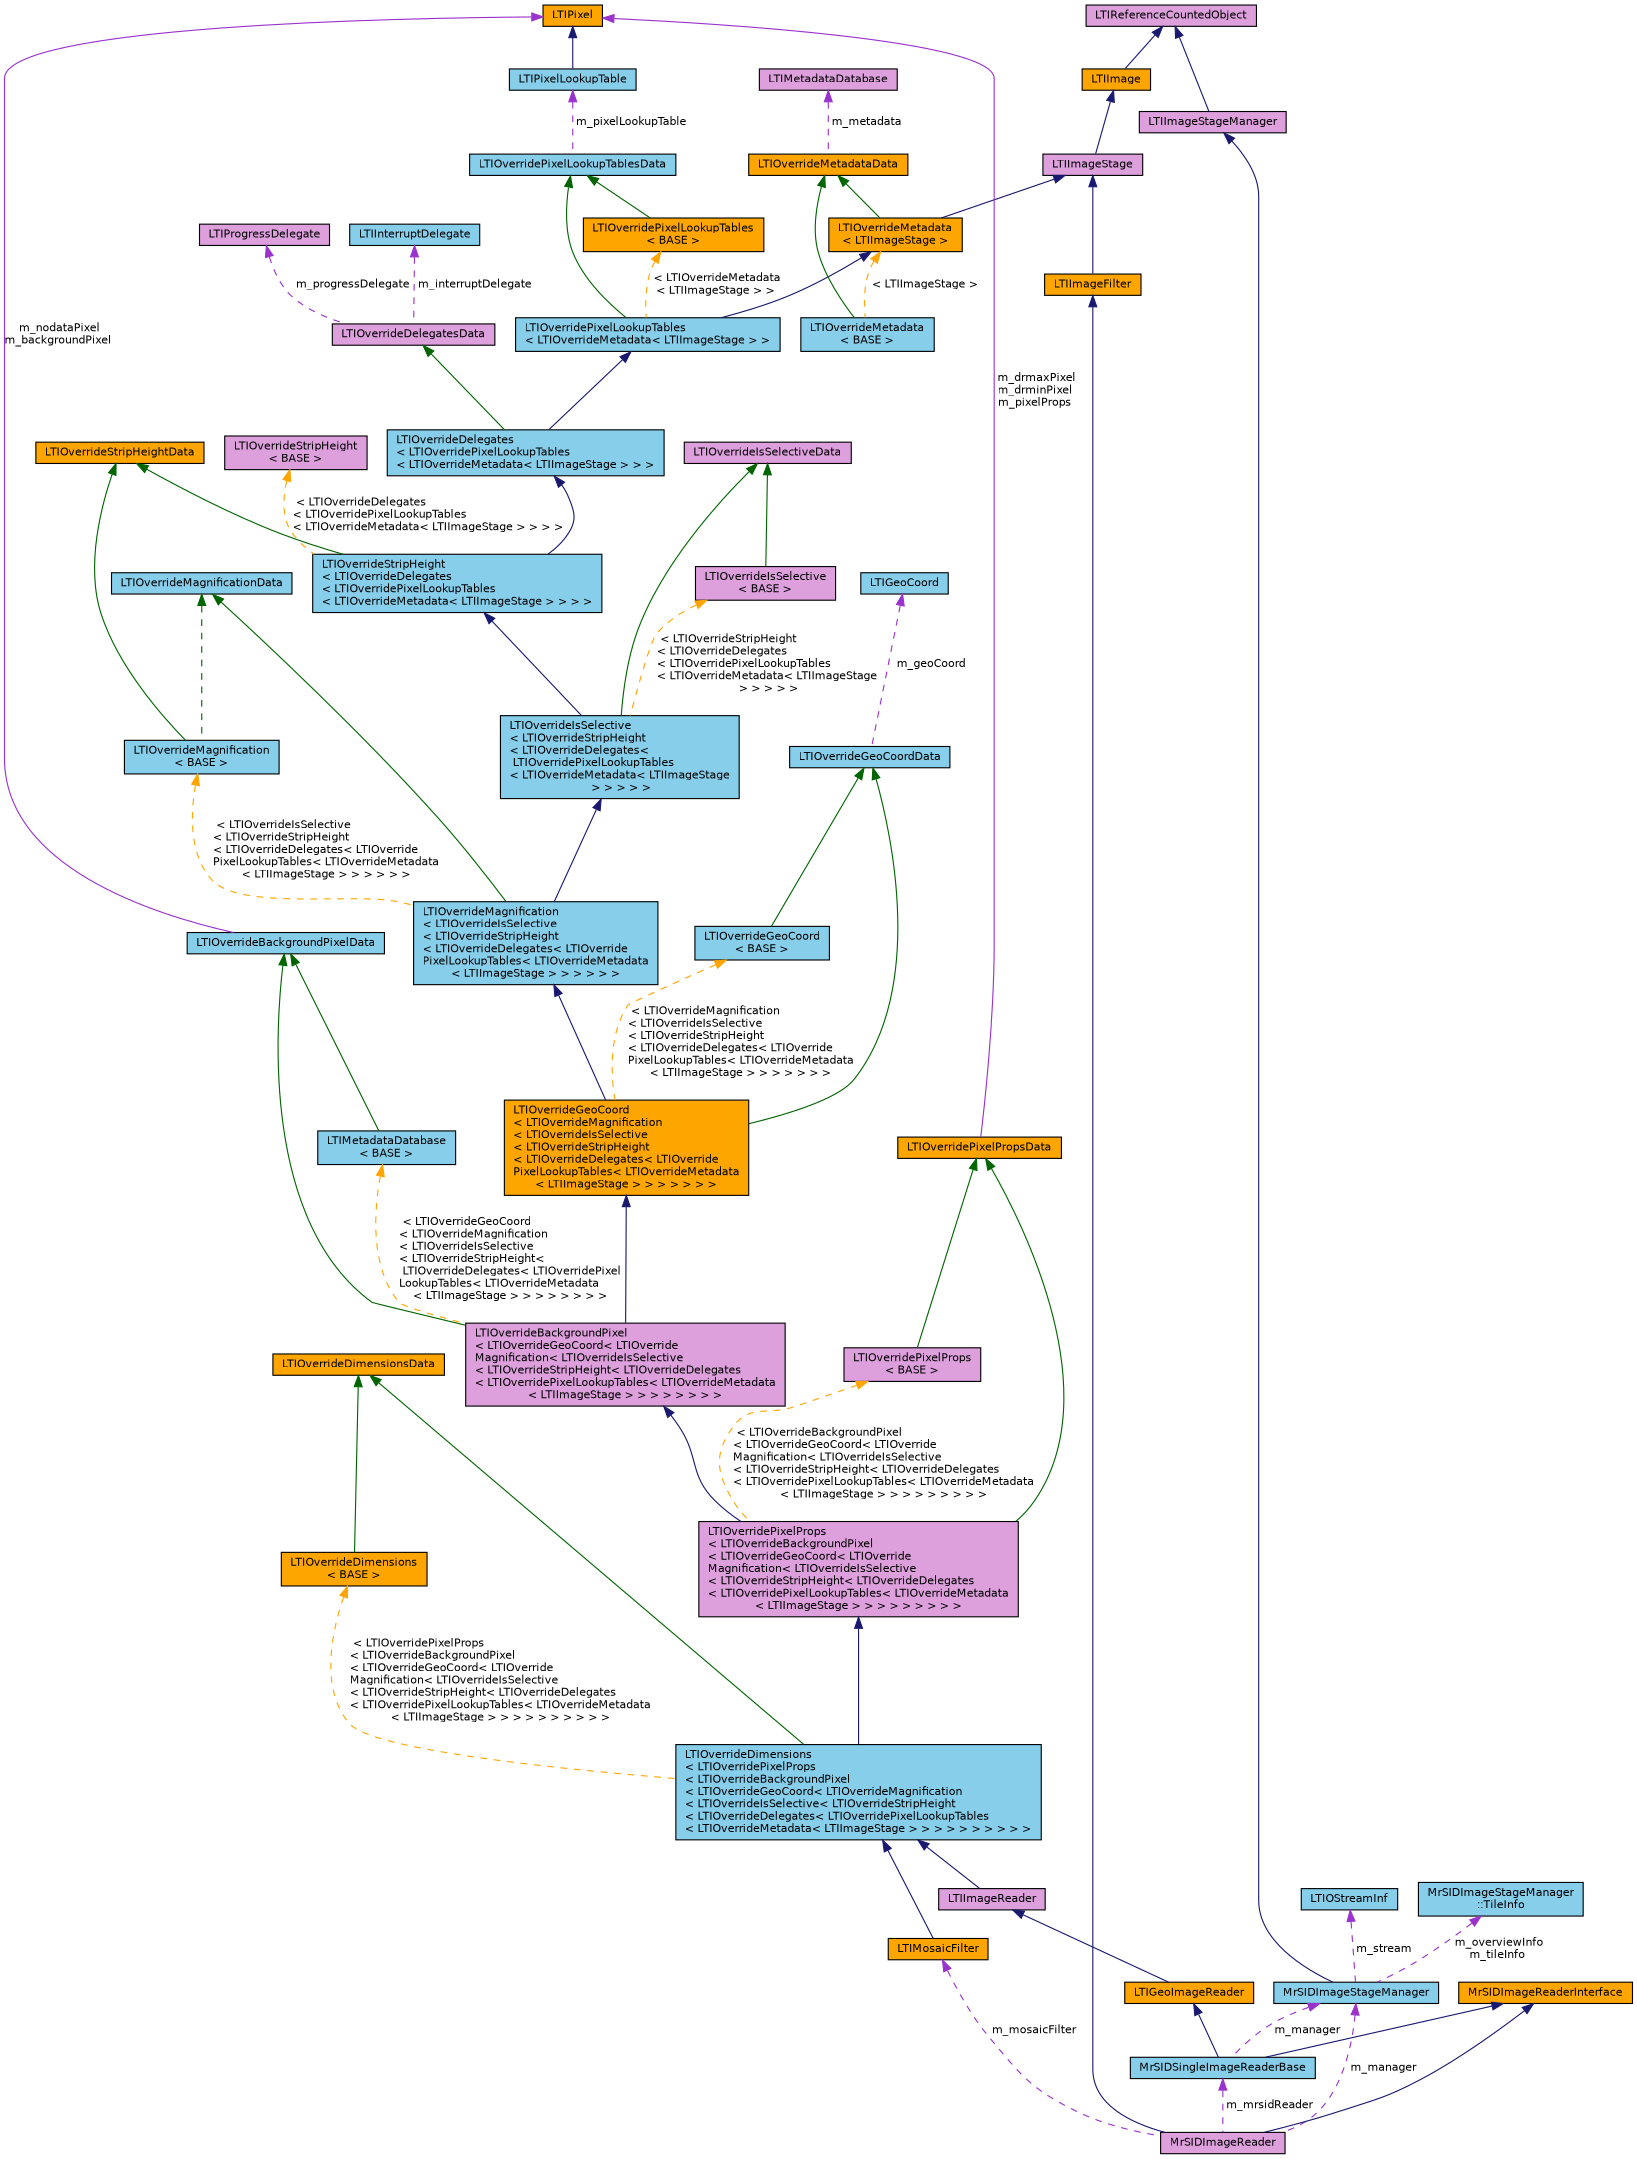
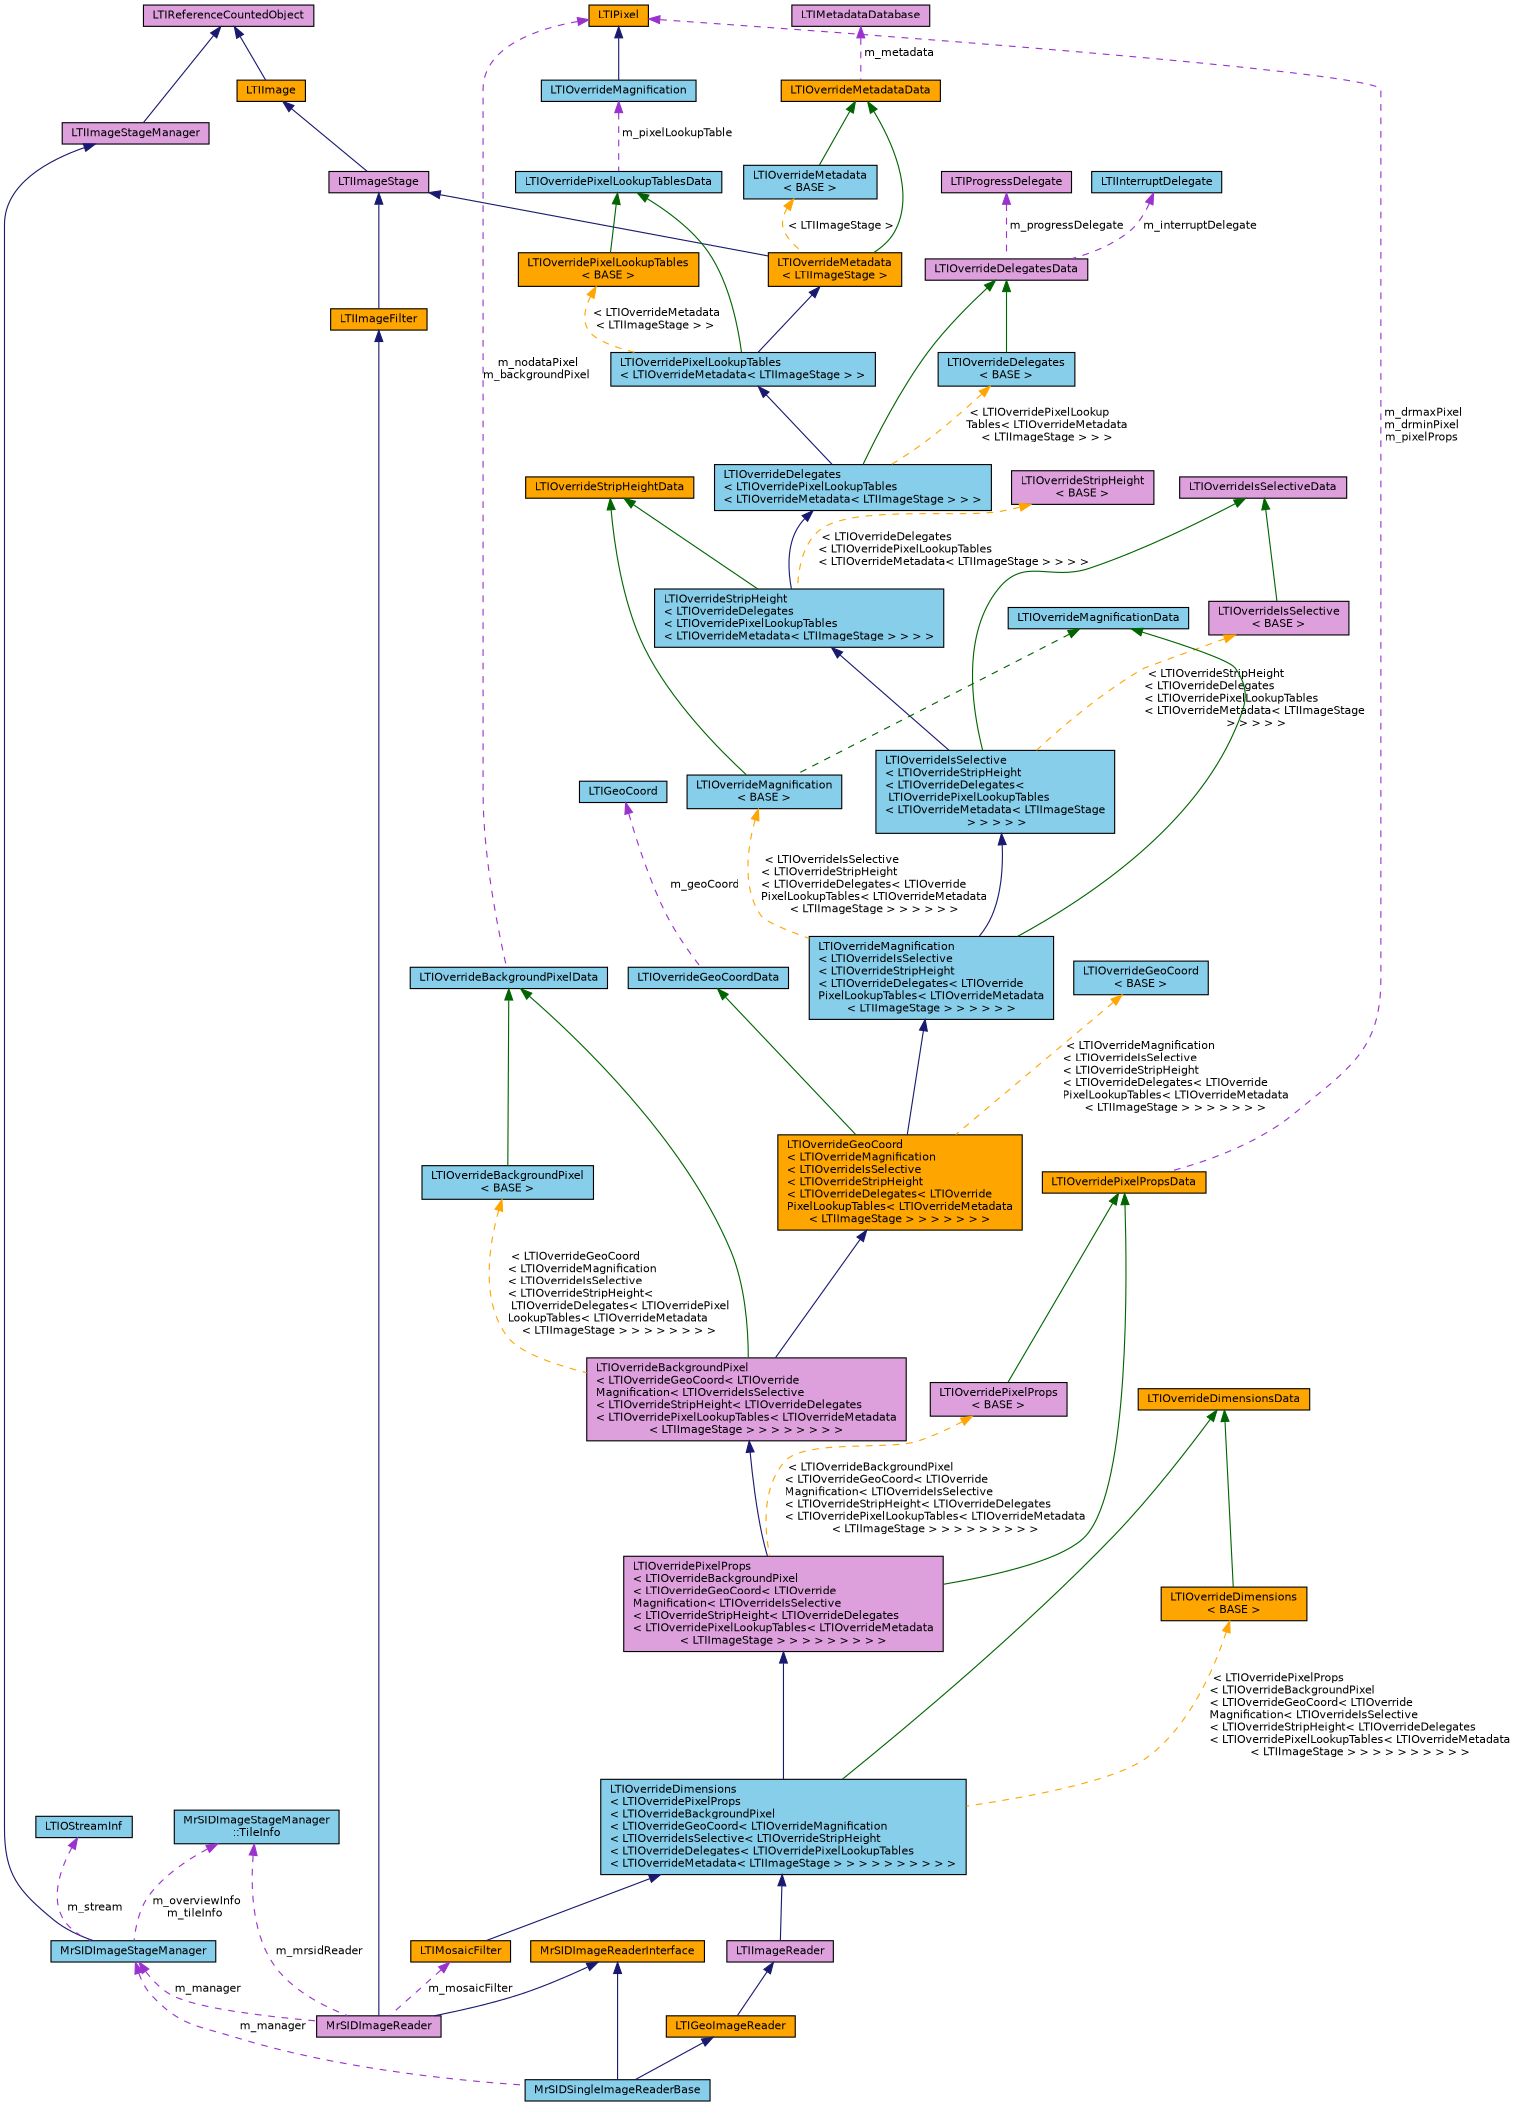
node "LTIPixelLookupTable": label "LTIPixelLookupTable" -> "LTIOverrideMagnification"
edge "LTIOverrideMetadata < BASE >" -> "LTIOverrideMetadata < LTIImageStage >": reversed
edge "LTIOverrideBackgroundPixelData" -> "LTIPixel": style solid -> dashed
node "LTIOverrideDelegates < BASE >": added
edge "LTIOverridePixelPropsData" -> "LTIPixel": style solid -> dashed
edge "LTIOverrideGeoCoord < BASE >" -> "LTIOverrideGeoCoordData": removed
node "LTIMetadataDatabase < BASE >": label "LTIMetadataDatabase < BASE >" -> "LTIOverrideBackgroundPixel < BASE >"
edge "MrSIDImageReader" -> "MrSIDSingleImageReaderBase": now "MrSIDImageReader" -> "MrSIDImageStageManager ::TileInfo"
